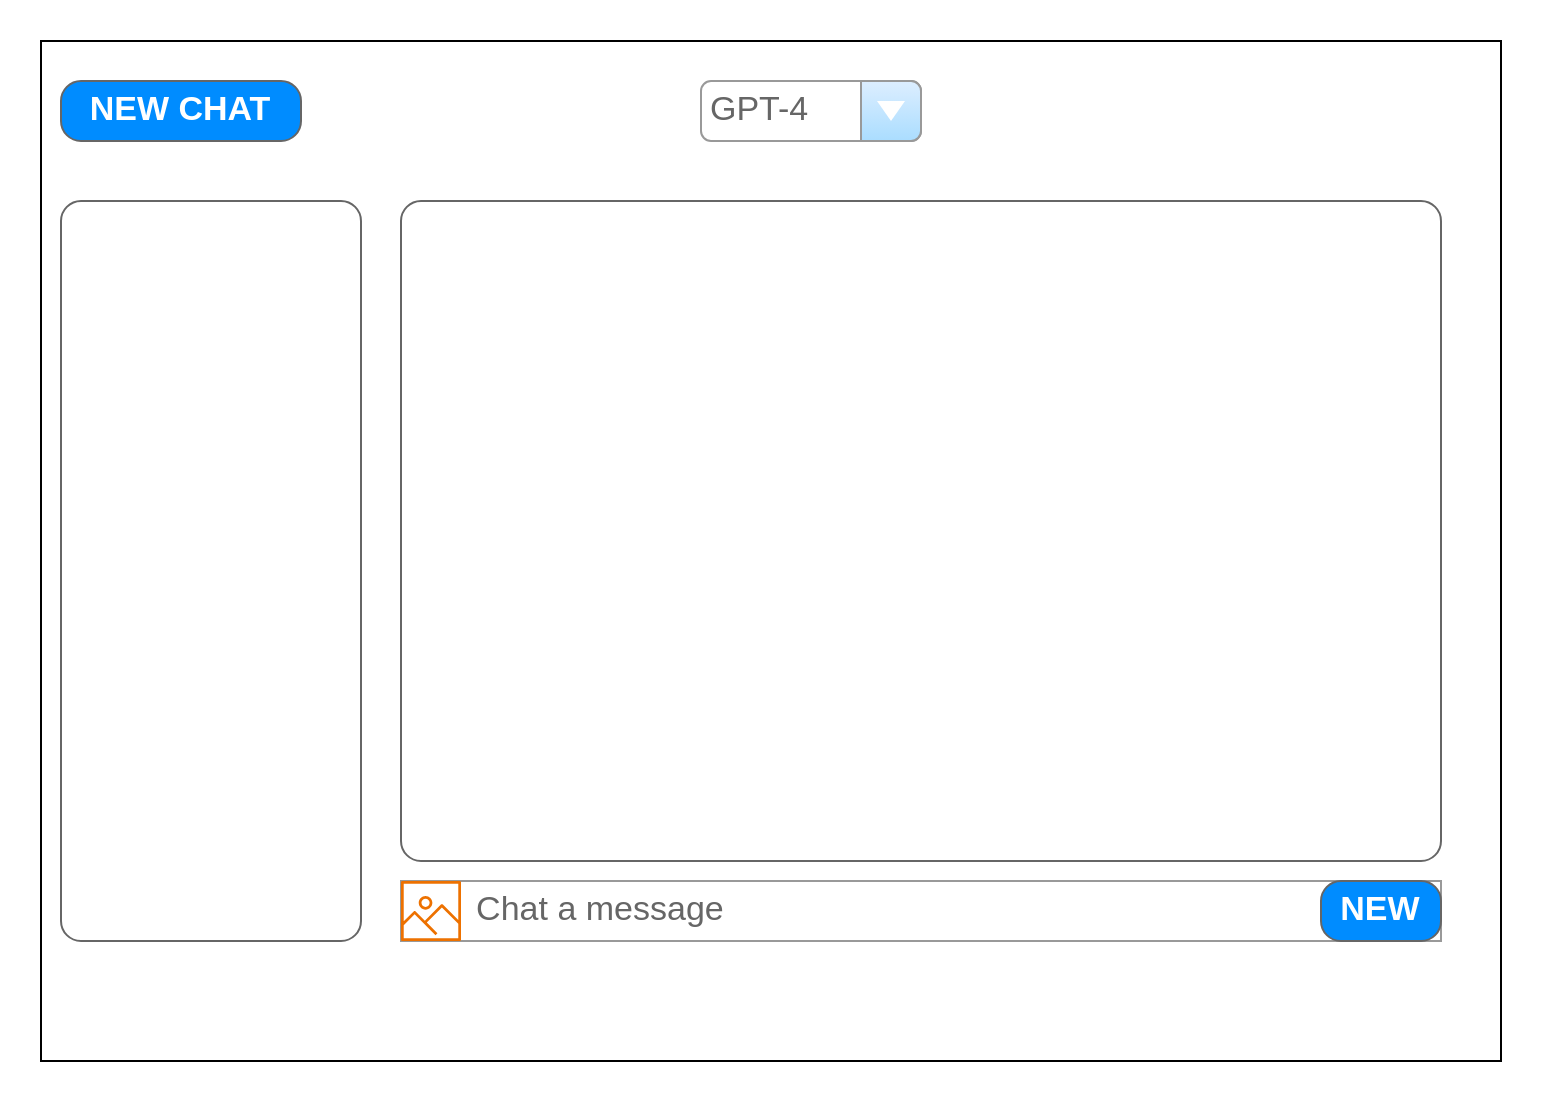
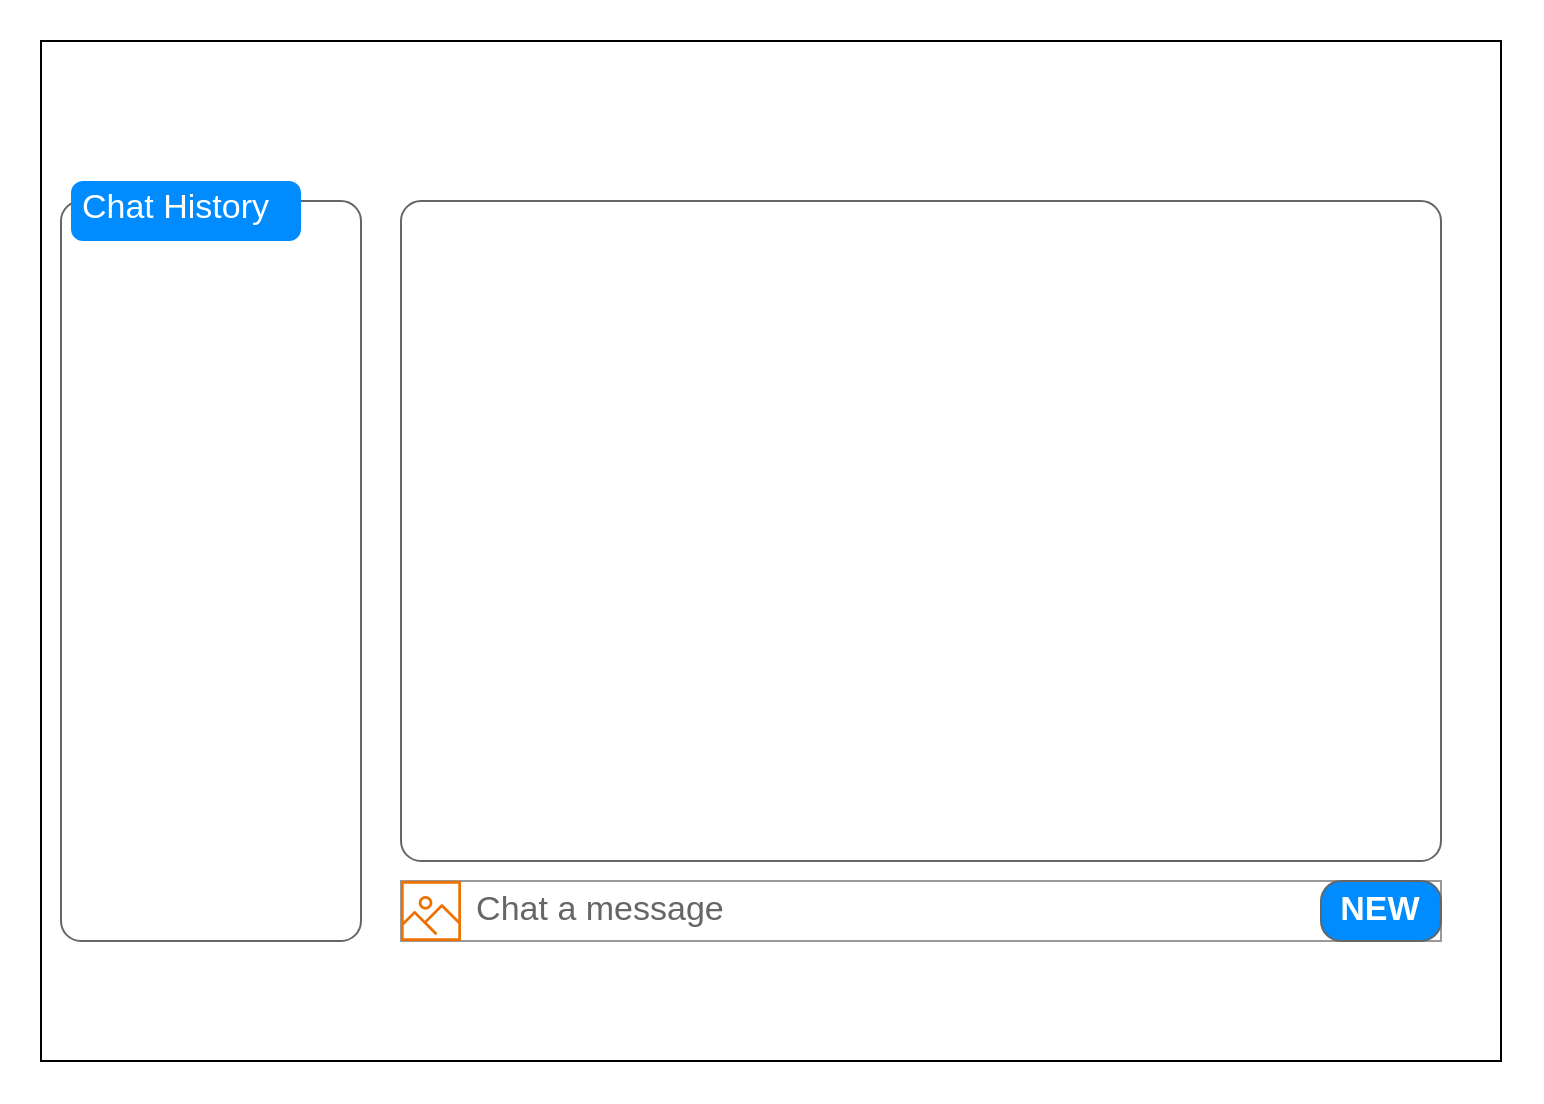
node "NEW CHAT": removed
node "GPT-4": removed
node "Chat History": added
